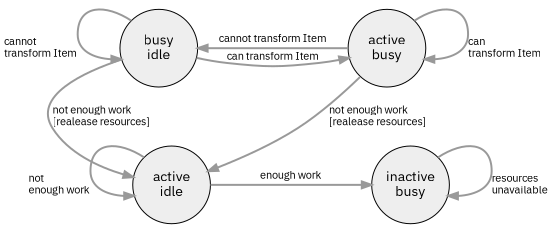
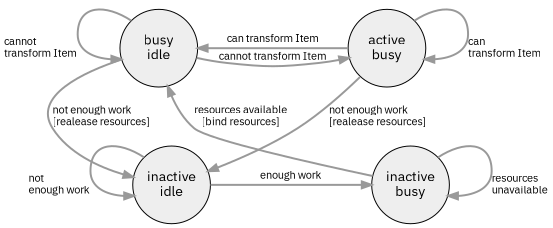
edge "active busy" -> "busy idle": label "cannot transform Item" -> "can transform Item"
edge "busy idle" -> "active busy": label "can transform Item" -> "cannot transform Item"
edge "inactive busy" -> "busy idle": added, label "resources available [bind resources]"
node "active idle": label "active idle" -> "inactive idle"
